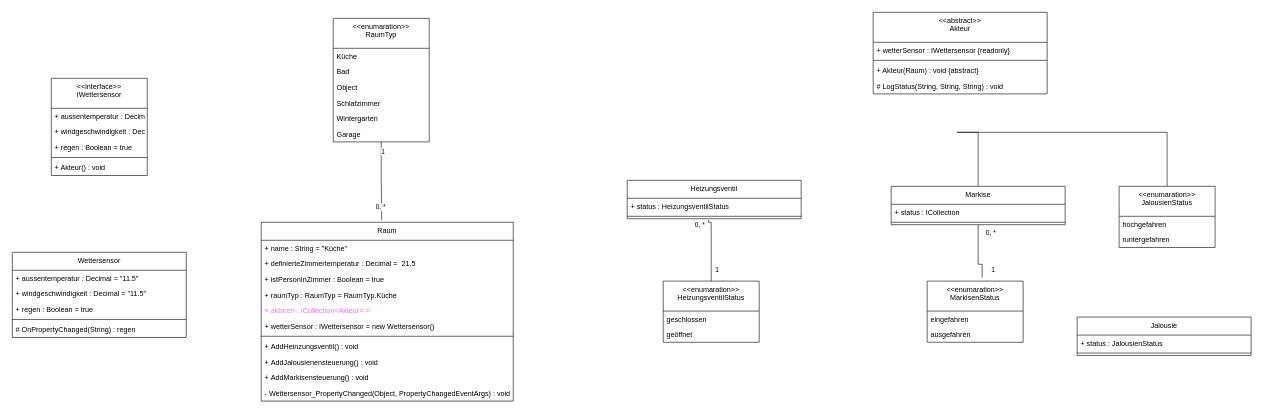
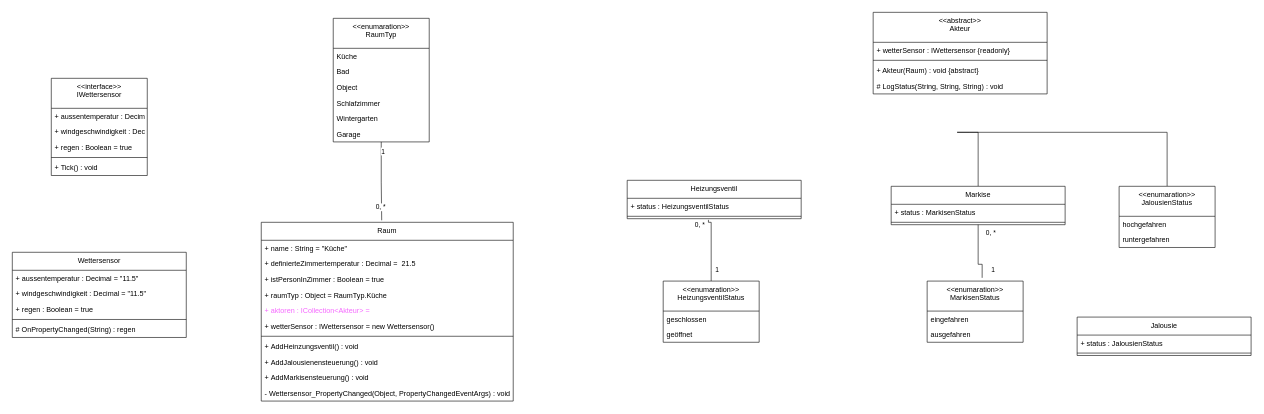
node "+ Akteur() : void": label "+ Akteur() : void" -> "+ Tick() : void"
node "+ status : ICollection": label "+ status : ICollection" -> "+ status : MarkisenStatus"
node "+ raumTyp : RaumTyp = RaumTyp.Küche": label "+ raumTyp : RaumTyp = RaumTyp.Küche" -> "+ raumTyp : Object = RaumTyp.Küche"
